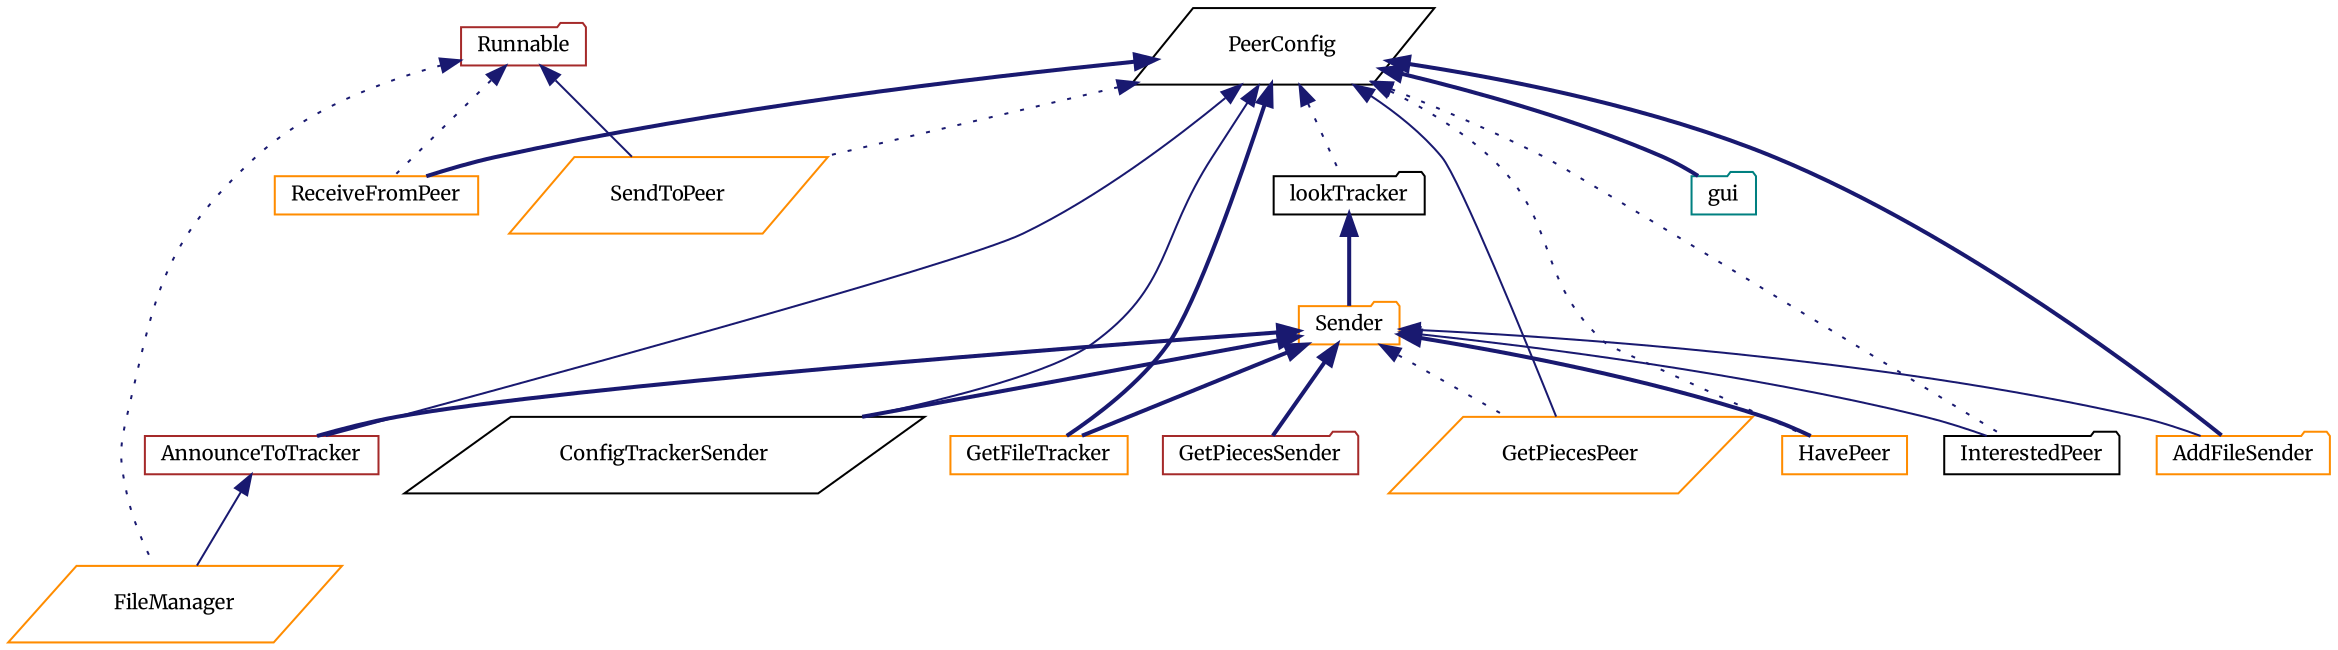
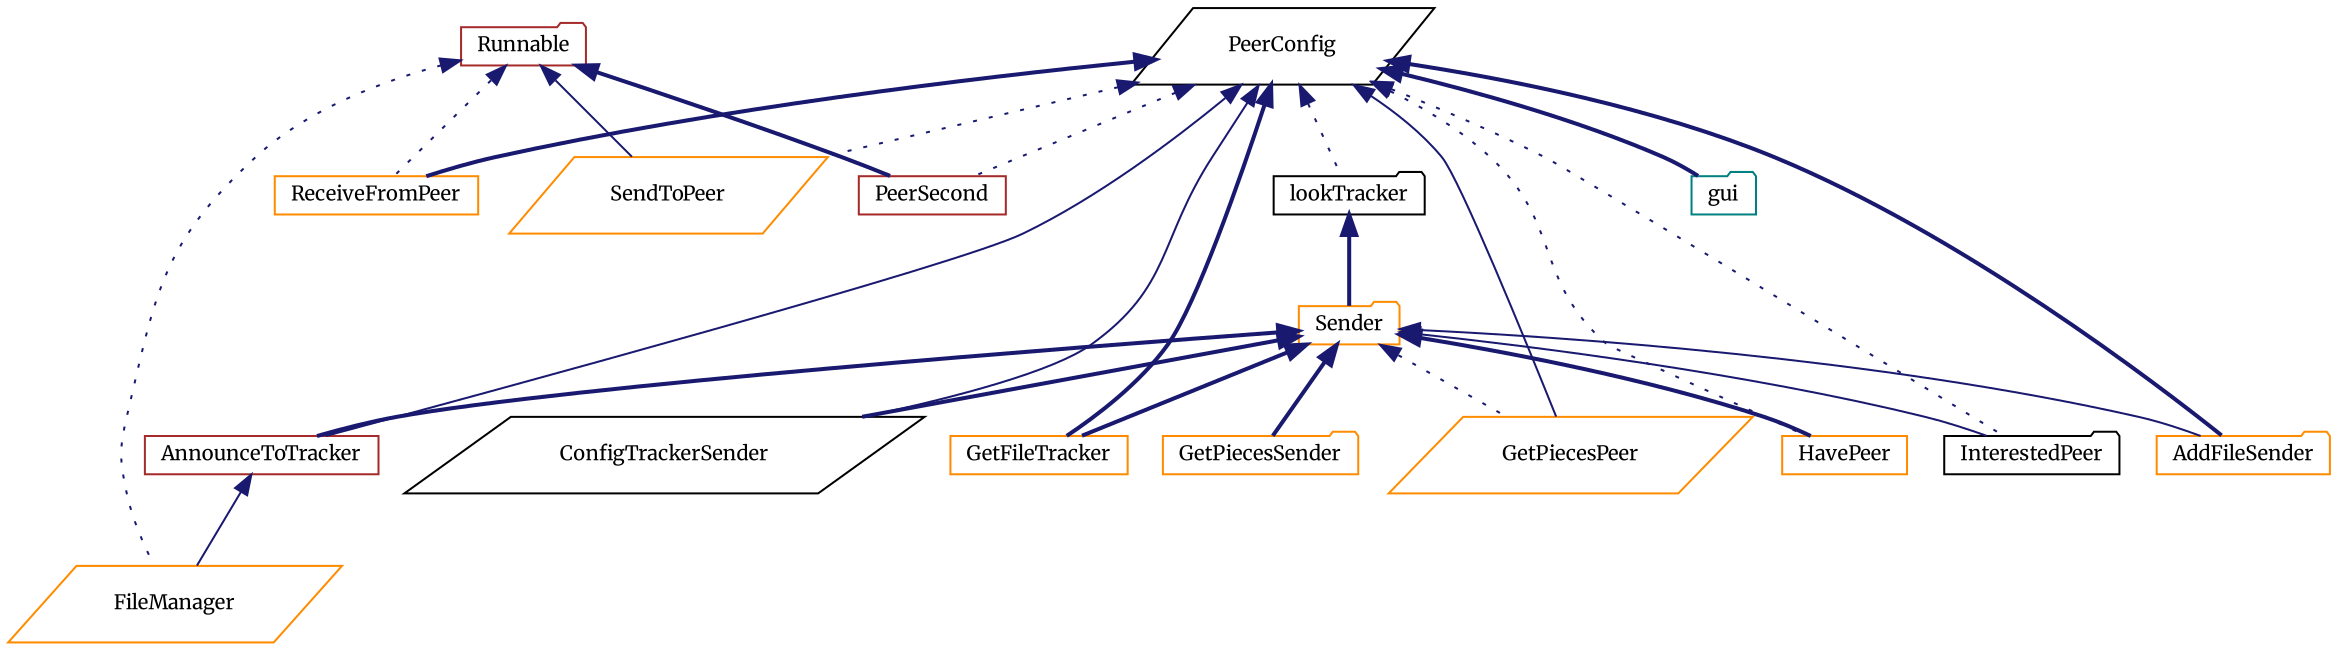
node "PeerSecond": added
node "GetPiecesSender": color brown -> darkorange
